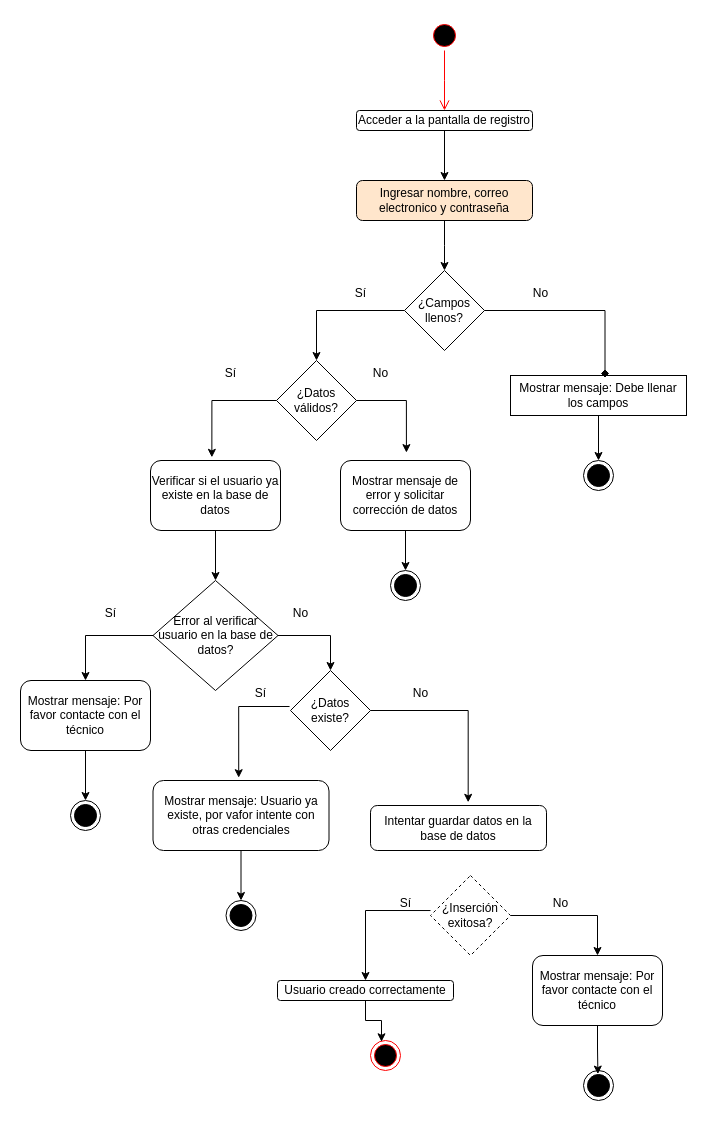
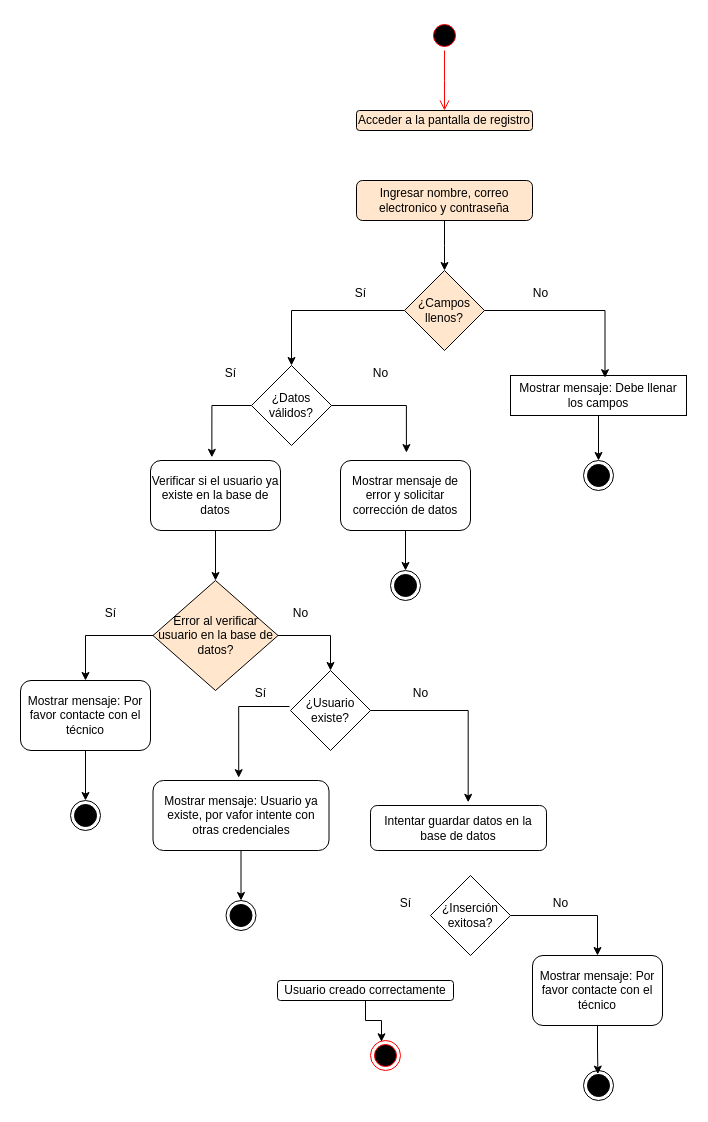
node "Acceder a la pantalla de registro": fillcolor #ffffff -> #ffe6cc
edge "Acceder a la pantalla de registro" -> "Ingresar nombre, correo electronico y contraseña": removed
node "¿Campos llenos?": fillcolor #ffffff -> #ffe6cc
edge "¿Campos llenos?" -> "Mostrar mensaje: Debe llenar los campos": arrowhead diamond -> classic
node "¿Datos válidos?": moved (317, 401) -> (292, 406)
node "Error al verificar usuario en la base de datos?": fillcolor #ffffff -> #ffe6cc
node "¿Datos existe?": label "¿Datos existe?" -> "¿Usuario existe?"
edge "¿Inserción exitosa?" -> "Usuario creado correctamente": removed
node "¿Inserción exitosa?": style dashed -> solid
